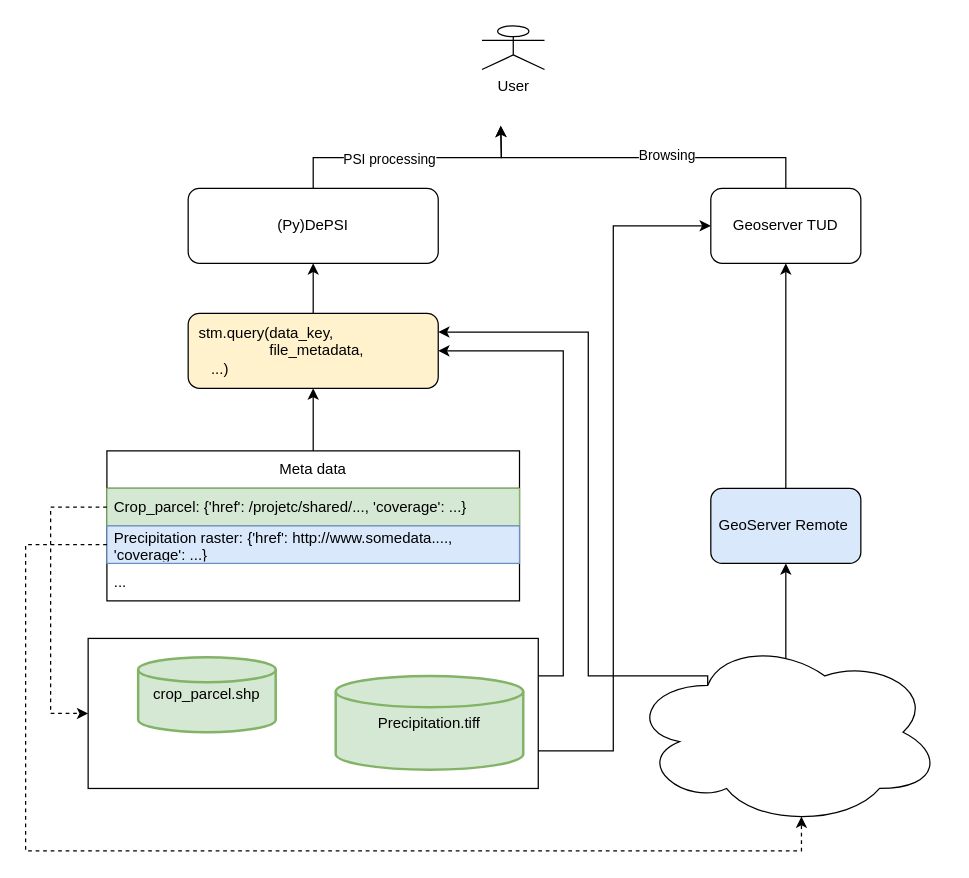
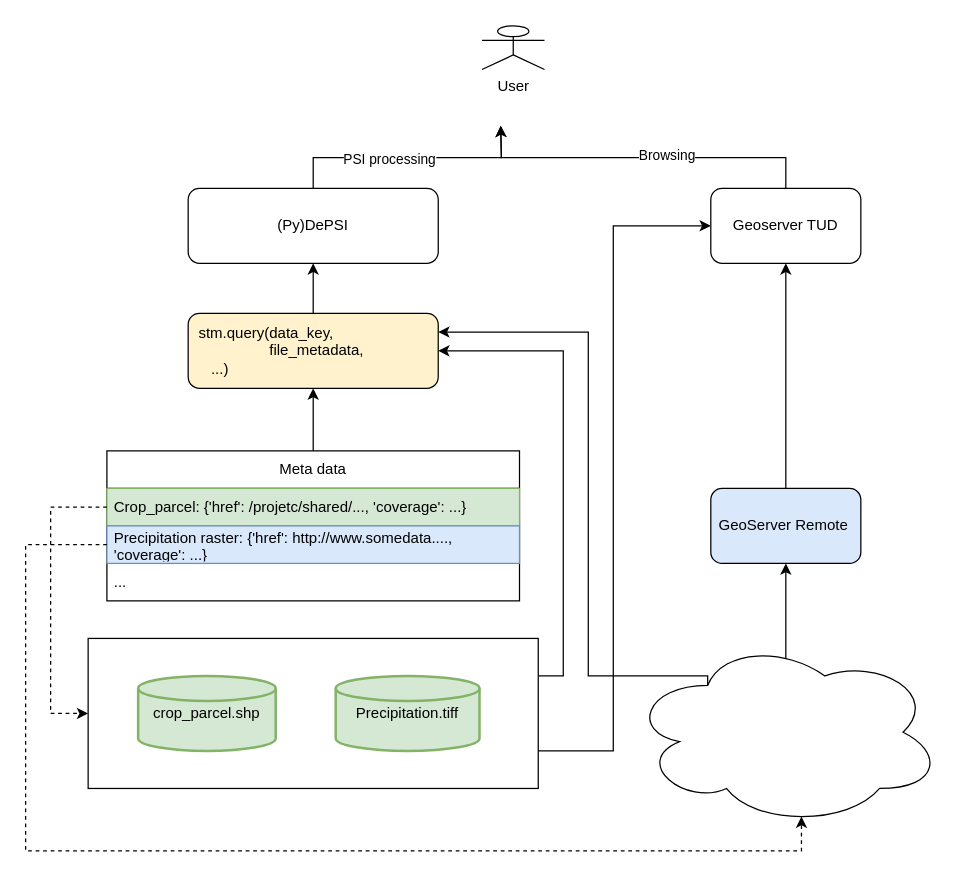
node "crop_parcel.shp": moved (207, 694) -> (207, 713)
node "Precipitation.tiff": size 188x94 -> 144x75
